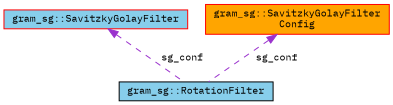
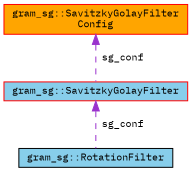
edge "gram_sg::RotationFilter" -> "gram_sg::SavitzkyGolayFilter Config": now "gram_sg::SavitzkyGolayFilter" -> "gram_sg::SavitzkyGolayFilter Config"
